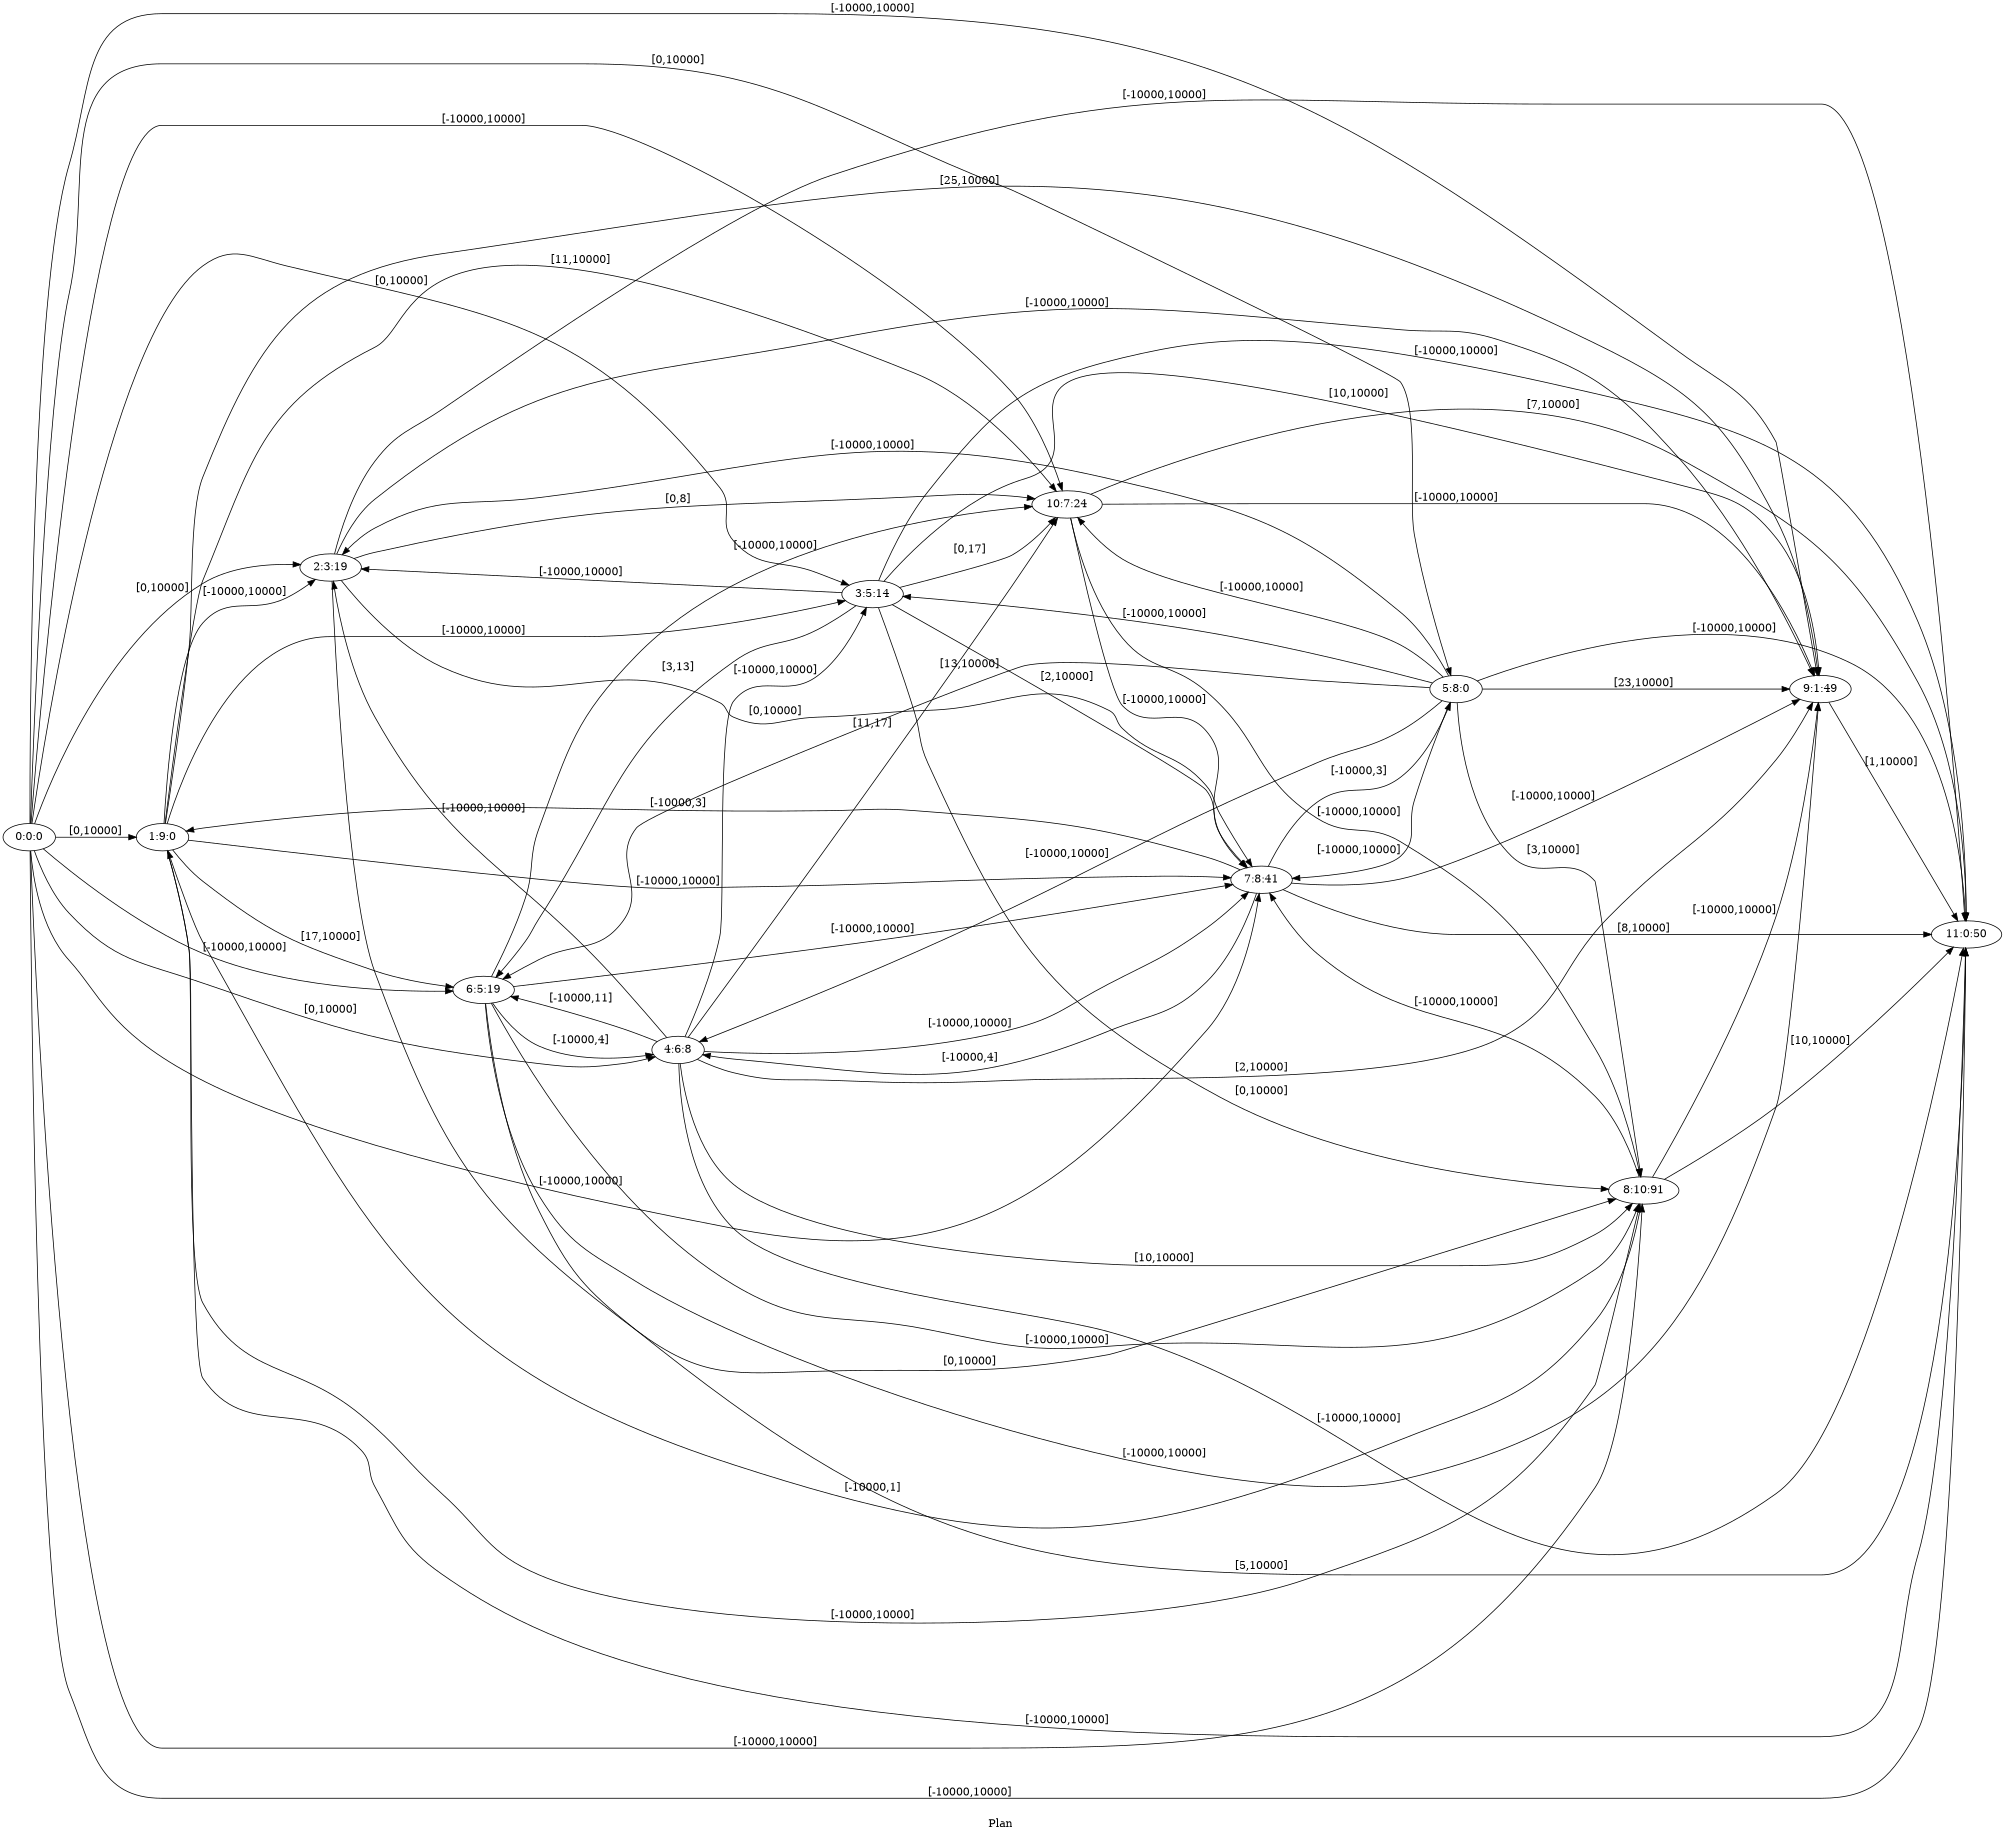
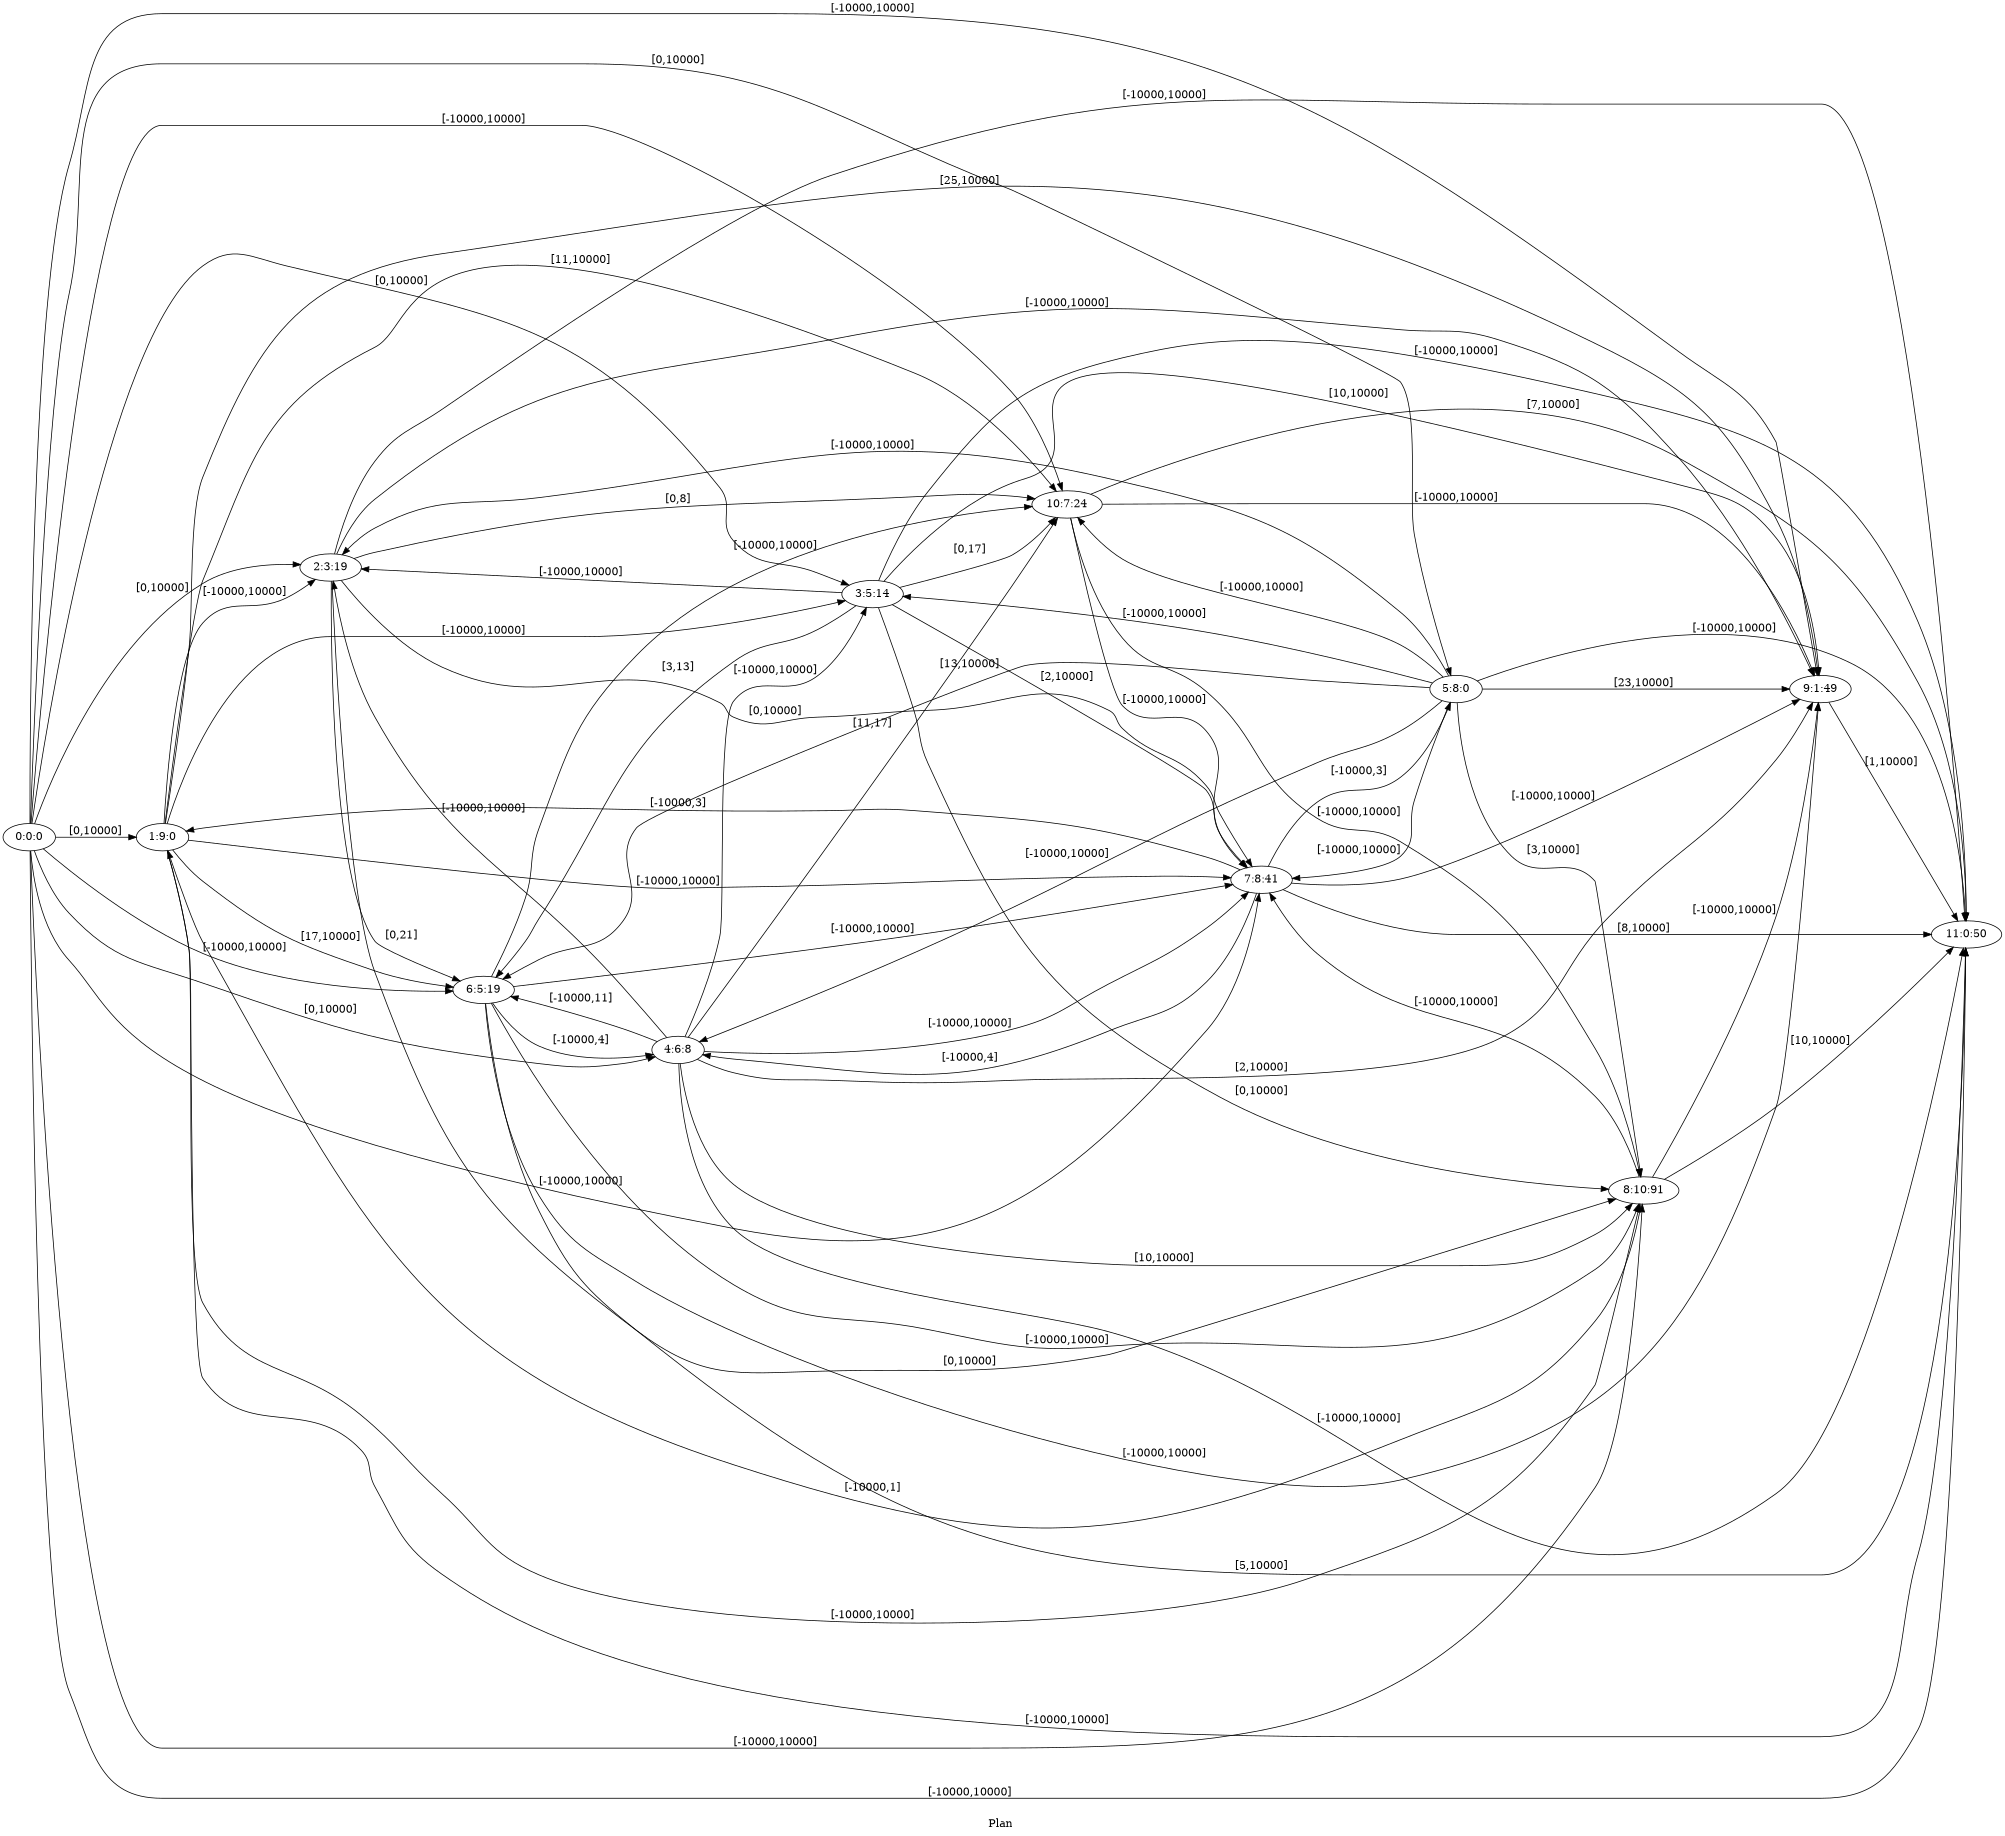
edge "2:3:19" -> "6:5:19": added, label "[0,21]"
